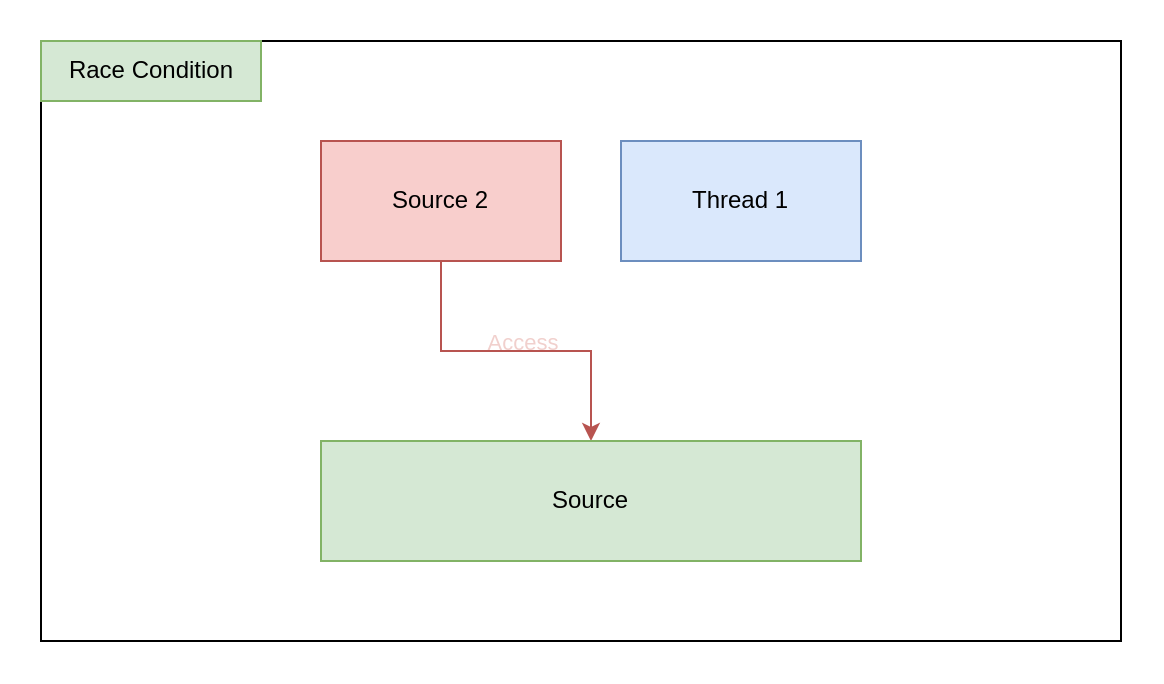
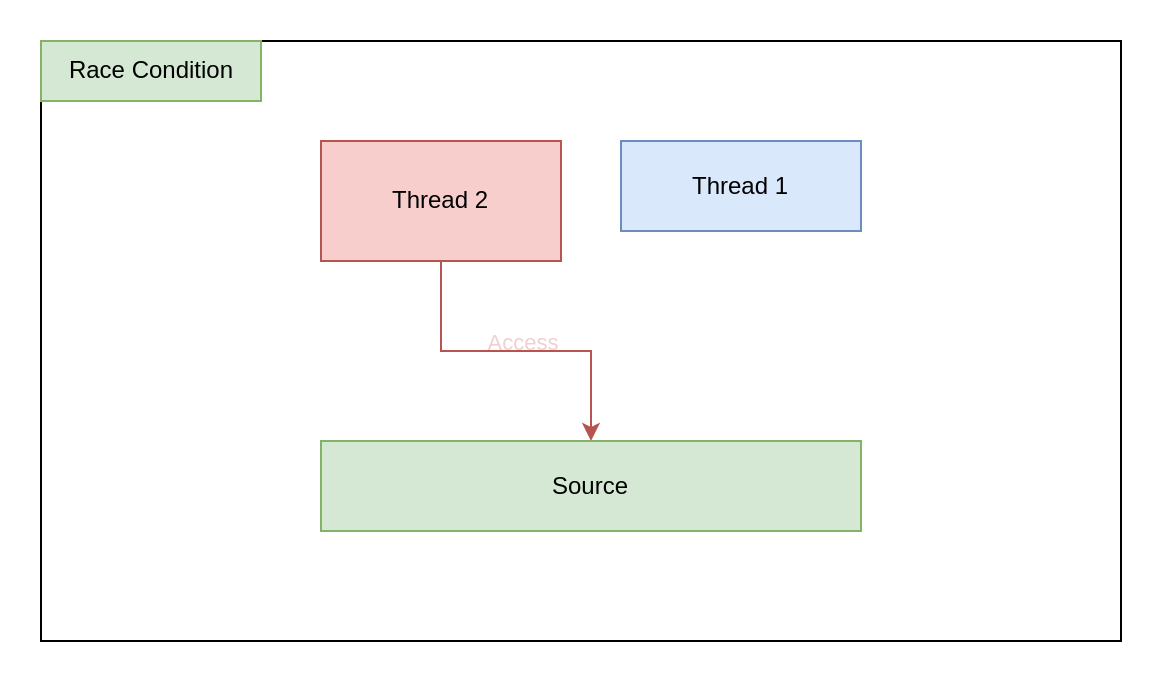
node "Source 2": label "Source 2" -> "Thread 2"
node "Thread 1": size 240x120 -> 240x90
node "Source": size 540x120 -> 540x90
